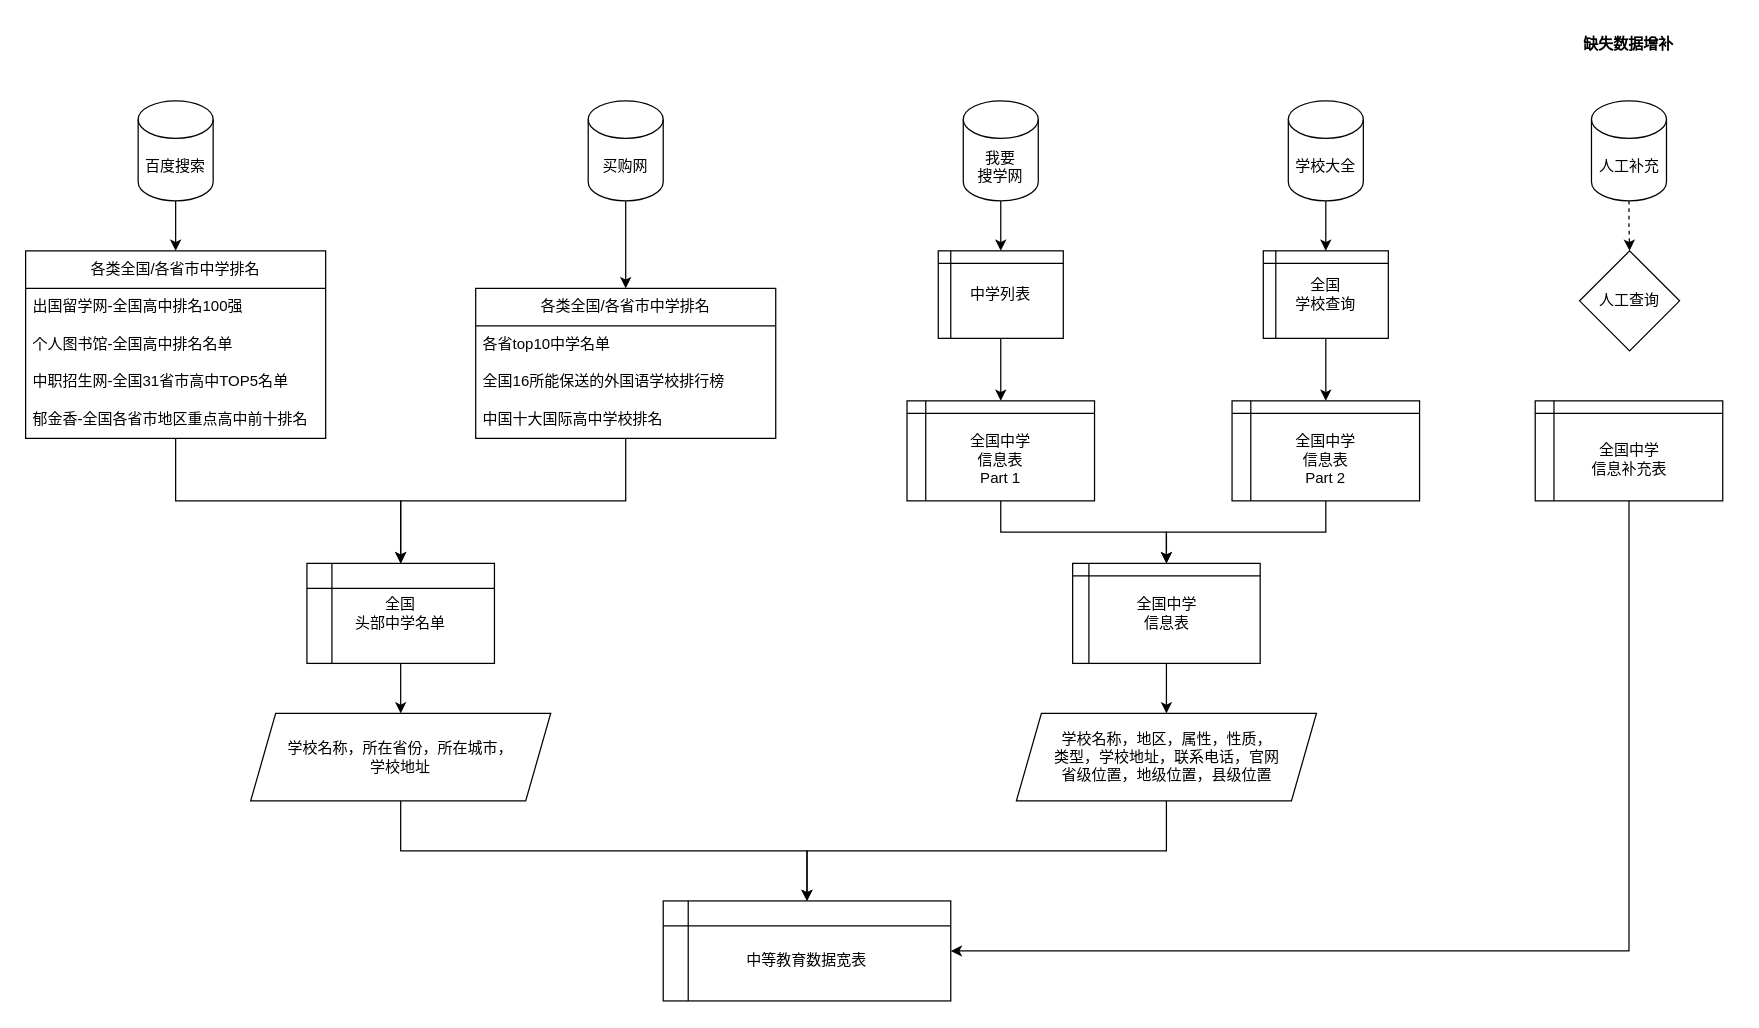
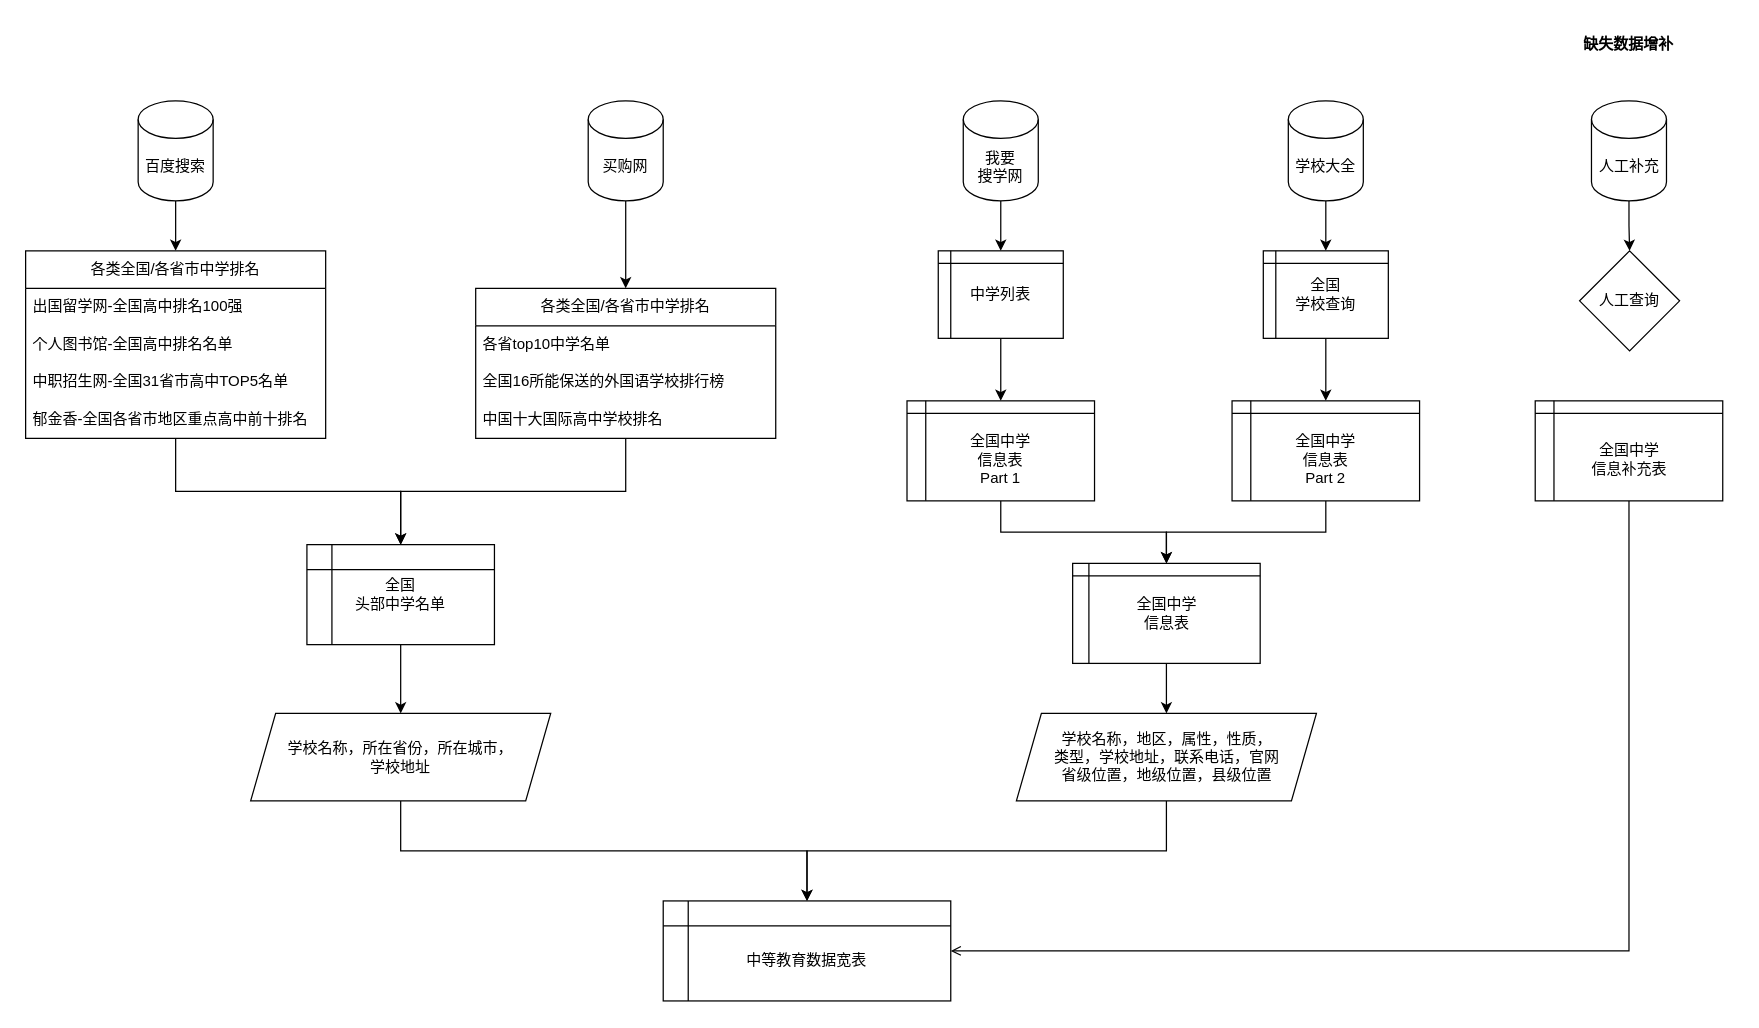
edge "人工补充" -> "人工查询": style dashed -> solid
node "全国 头部中学名单": moved (401, 613) -> (401, 594)
edge "全国中学 信息补充表" -> "中等教育数据宽表": arrowhead classic -> open
